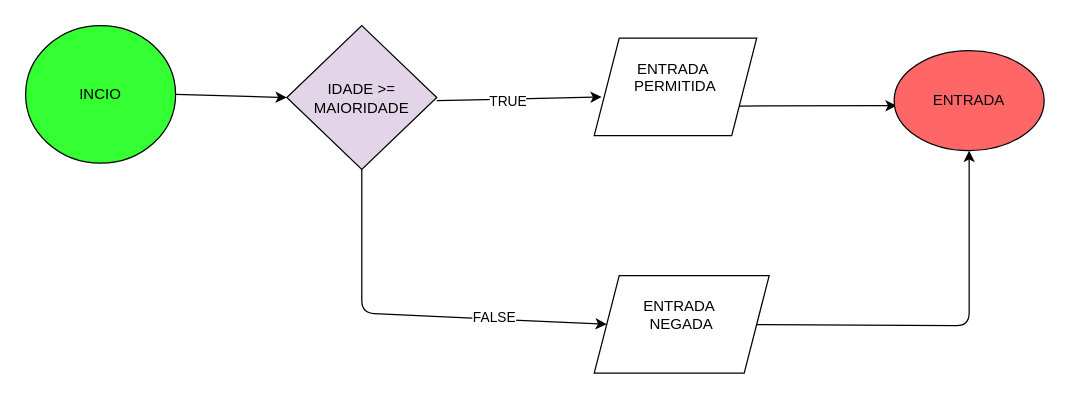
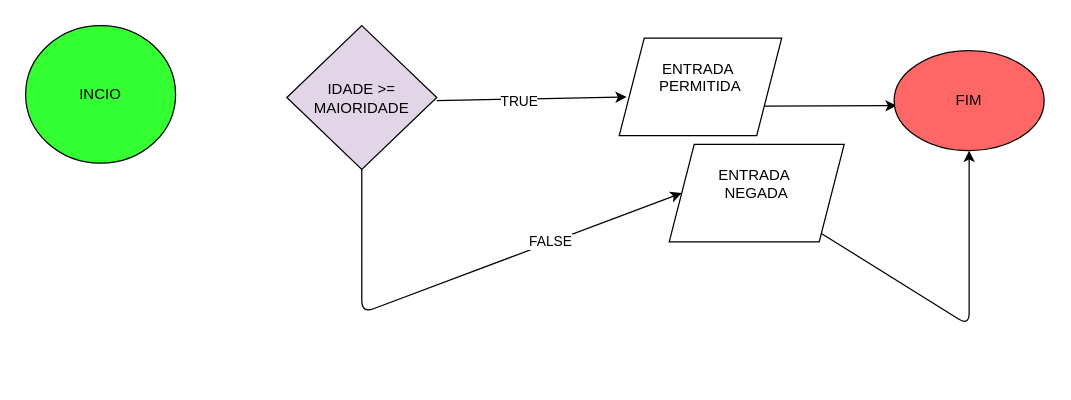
node "ENTRADA PERMITIDA": moved (676, 87) -> (701, 87)
edge "INCIO" -> "IDADE >= MAIORIDADE": removed
node "ENTRADA": label "ENTRADA" -> "FIM"
node "ENTRADA NEGADA": moved (682, 324) -> (757, 193)
